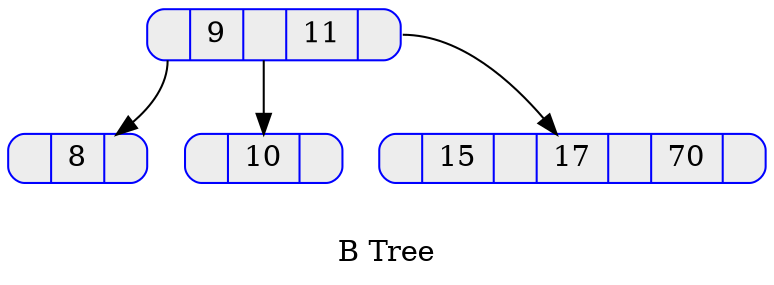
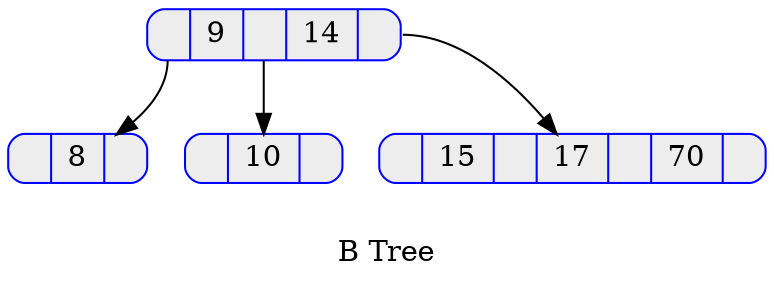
node "9": text "11" -> "14"
